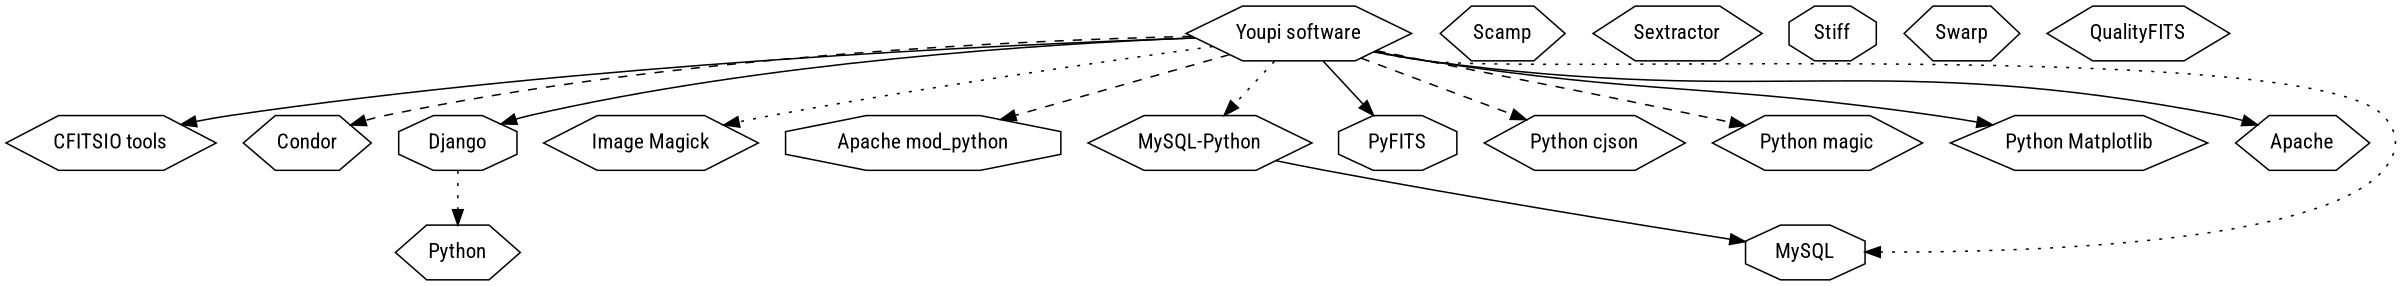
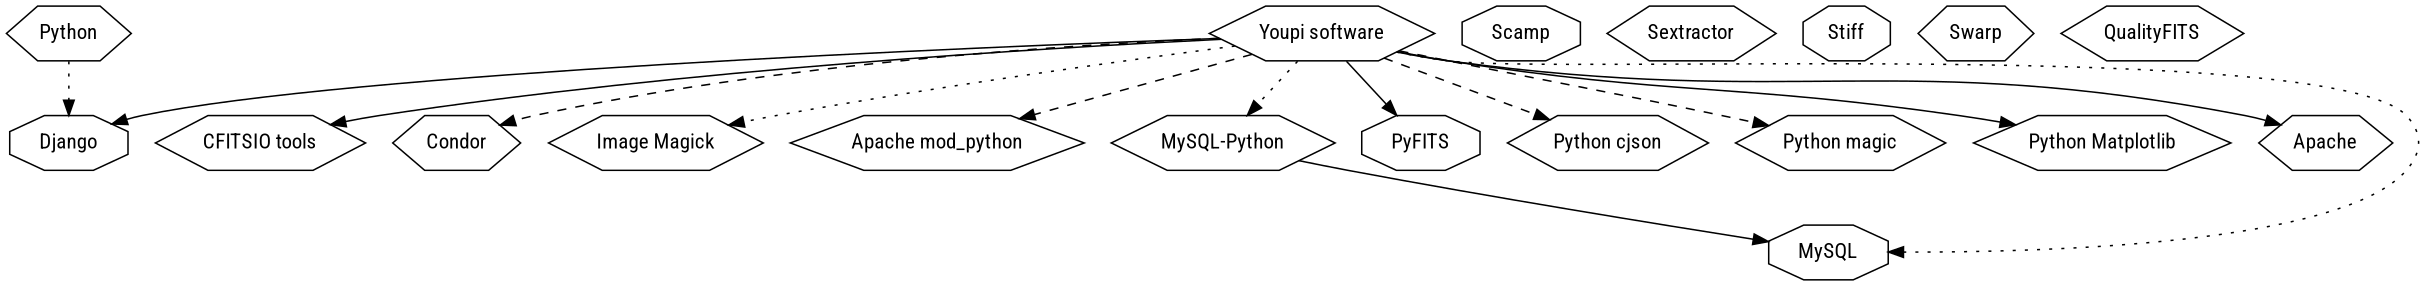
node "Scamp": shape hexagon -> octagon
node "Apache mod_python": shape octagon -> hexagon
edge "Django" -> "Python": reversed
